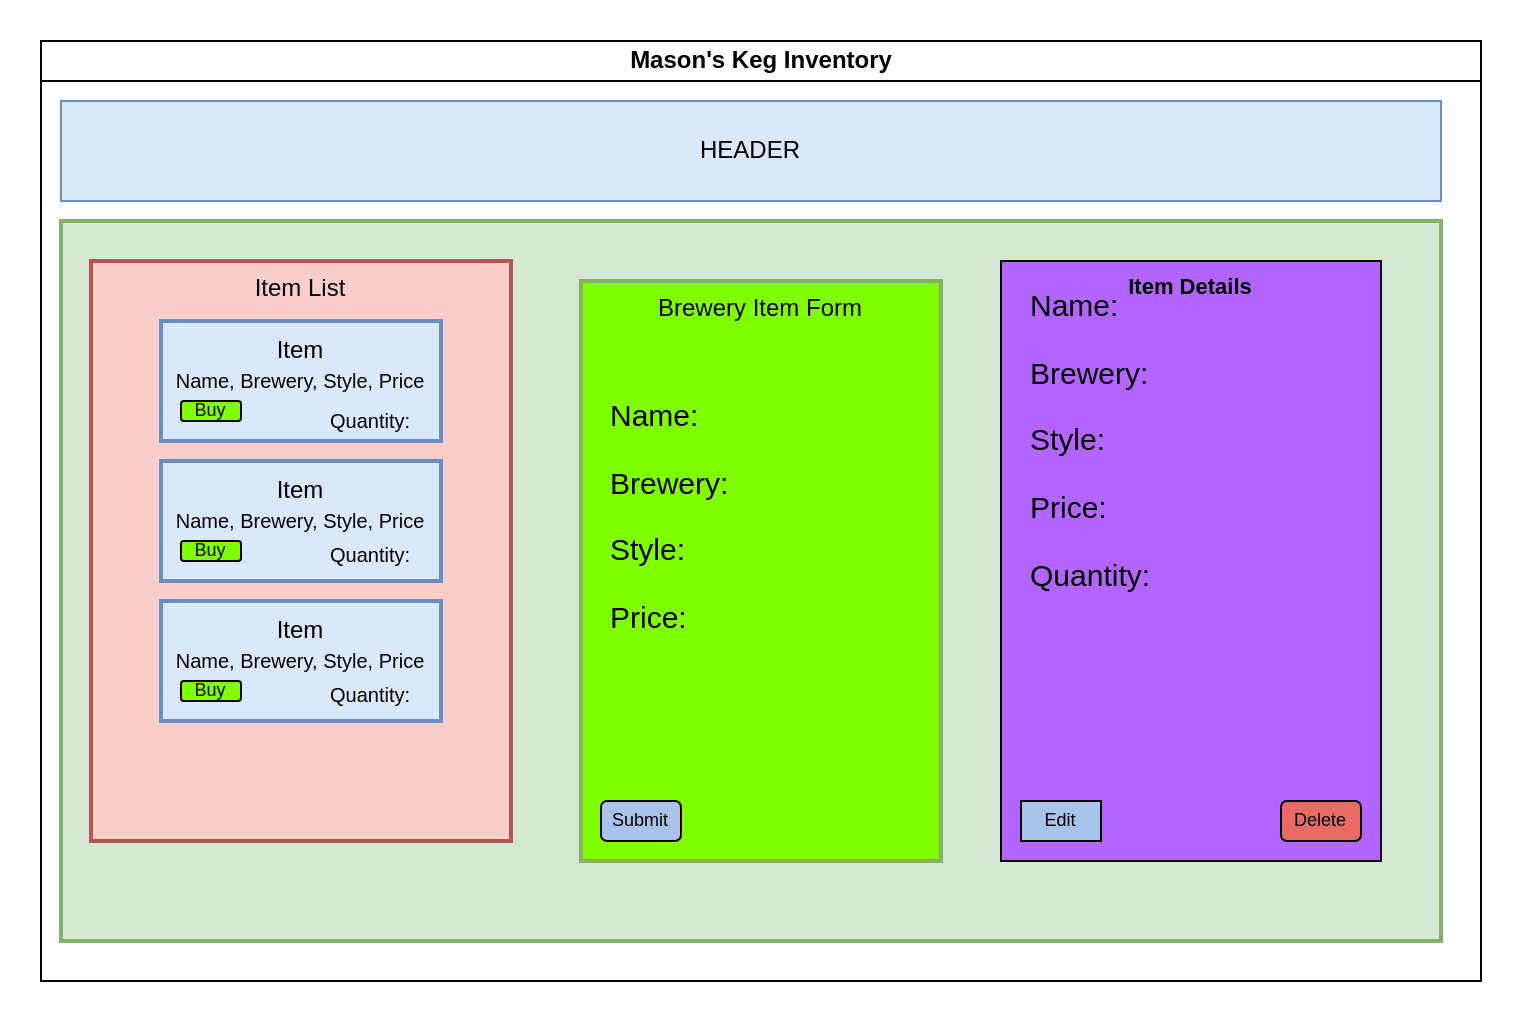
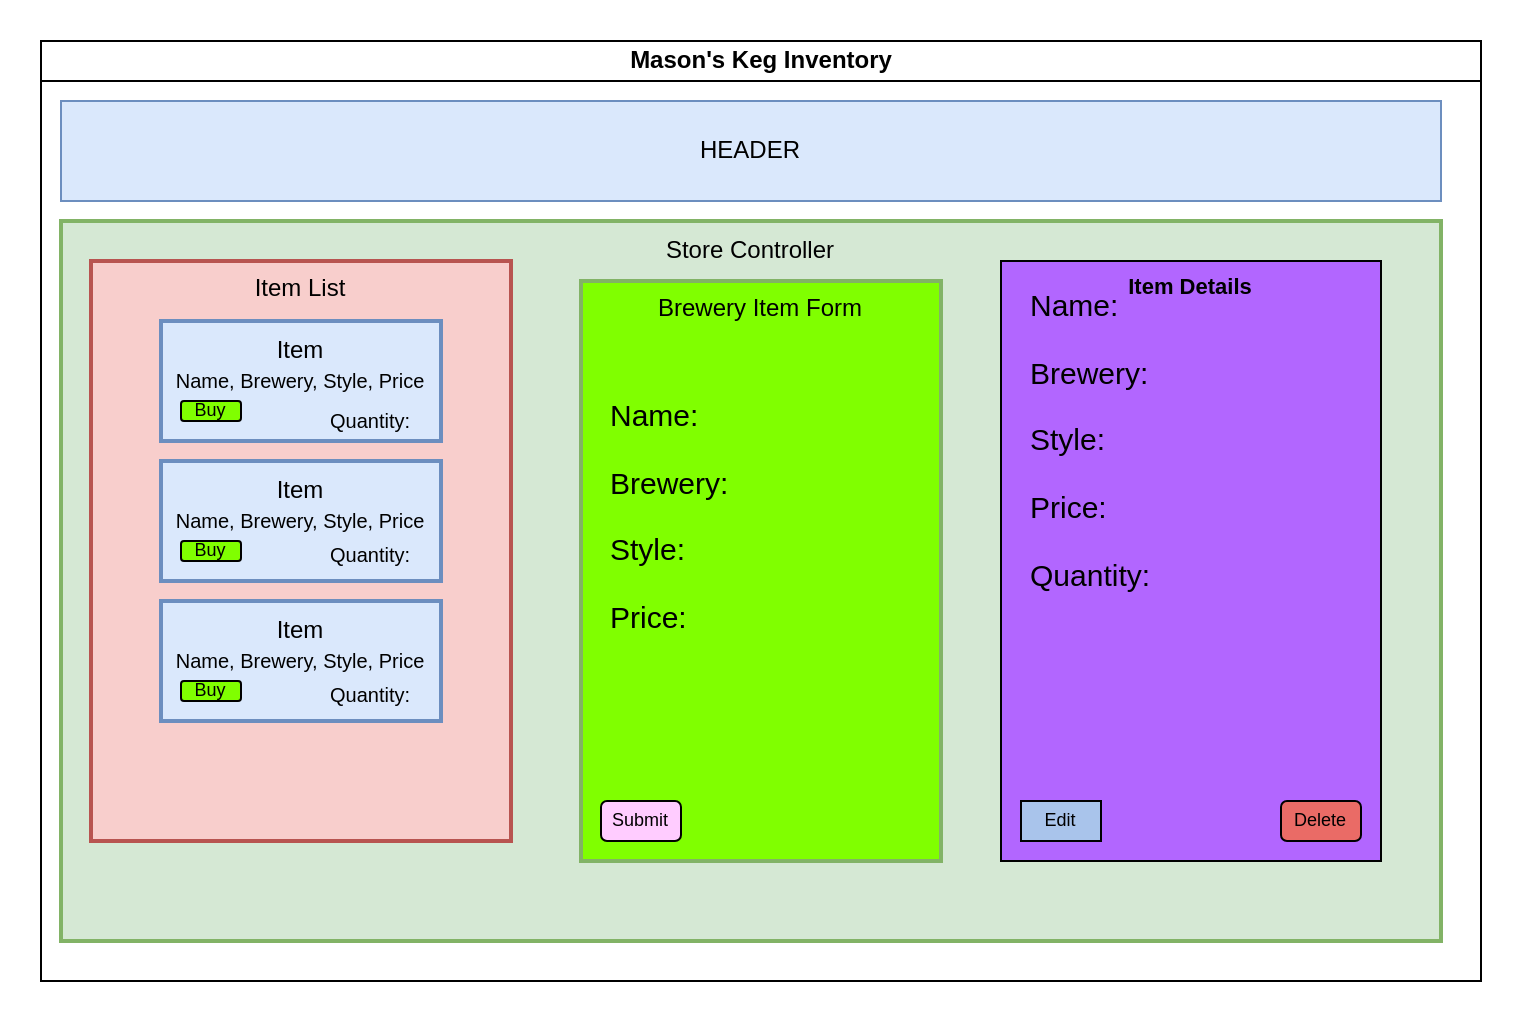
node "Store Controller": added
node "Submit": fillcolor #a9c4eb -> #ffccff
